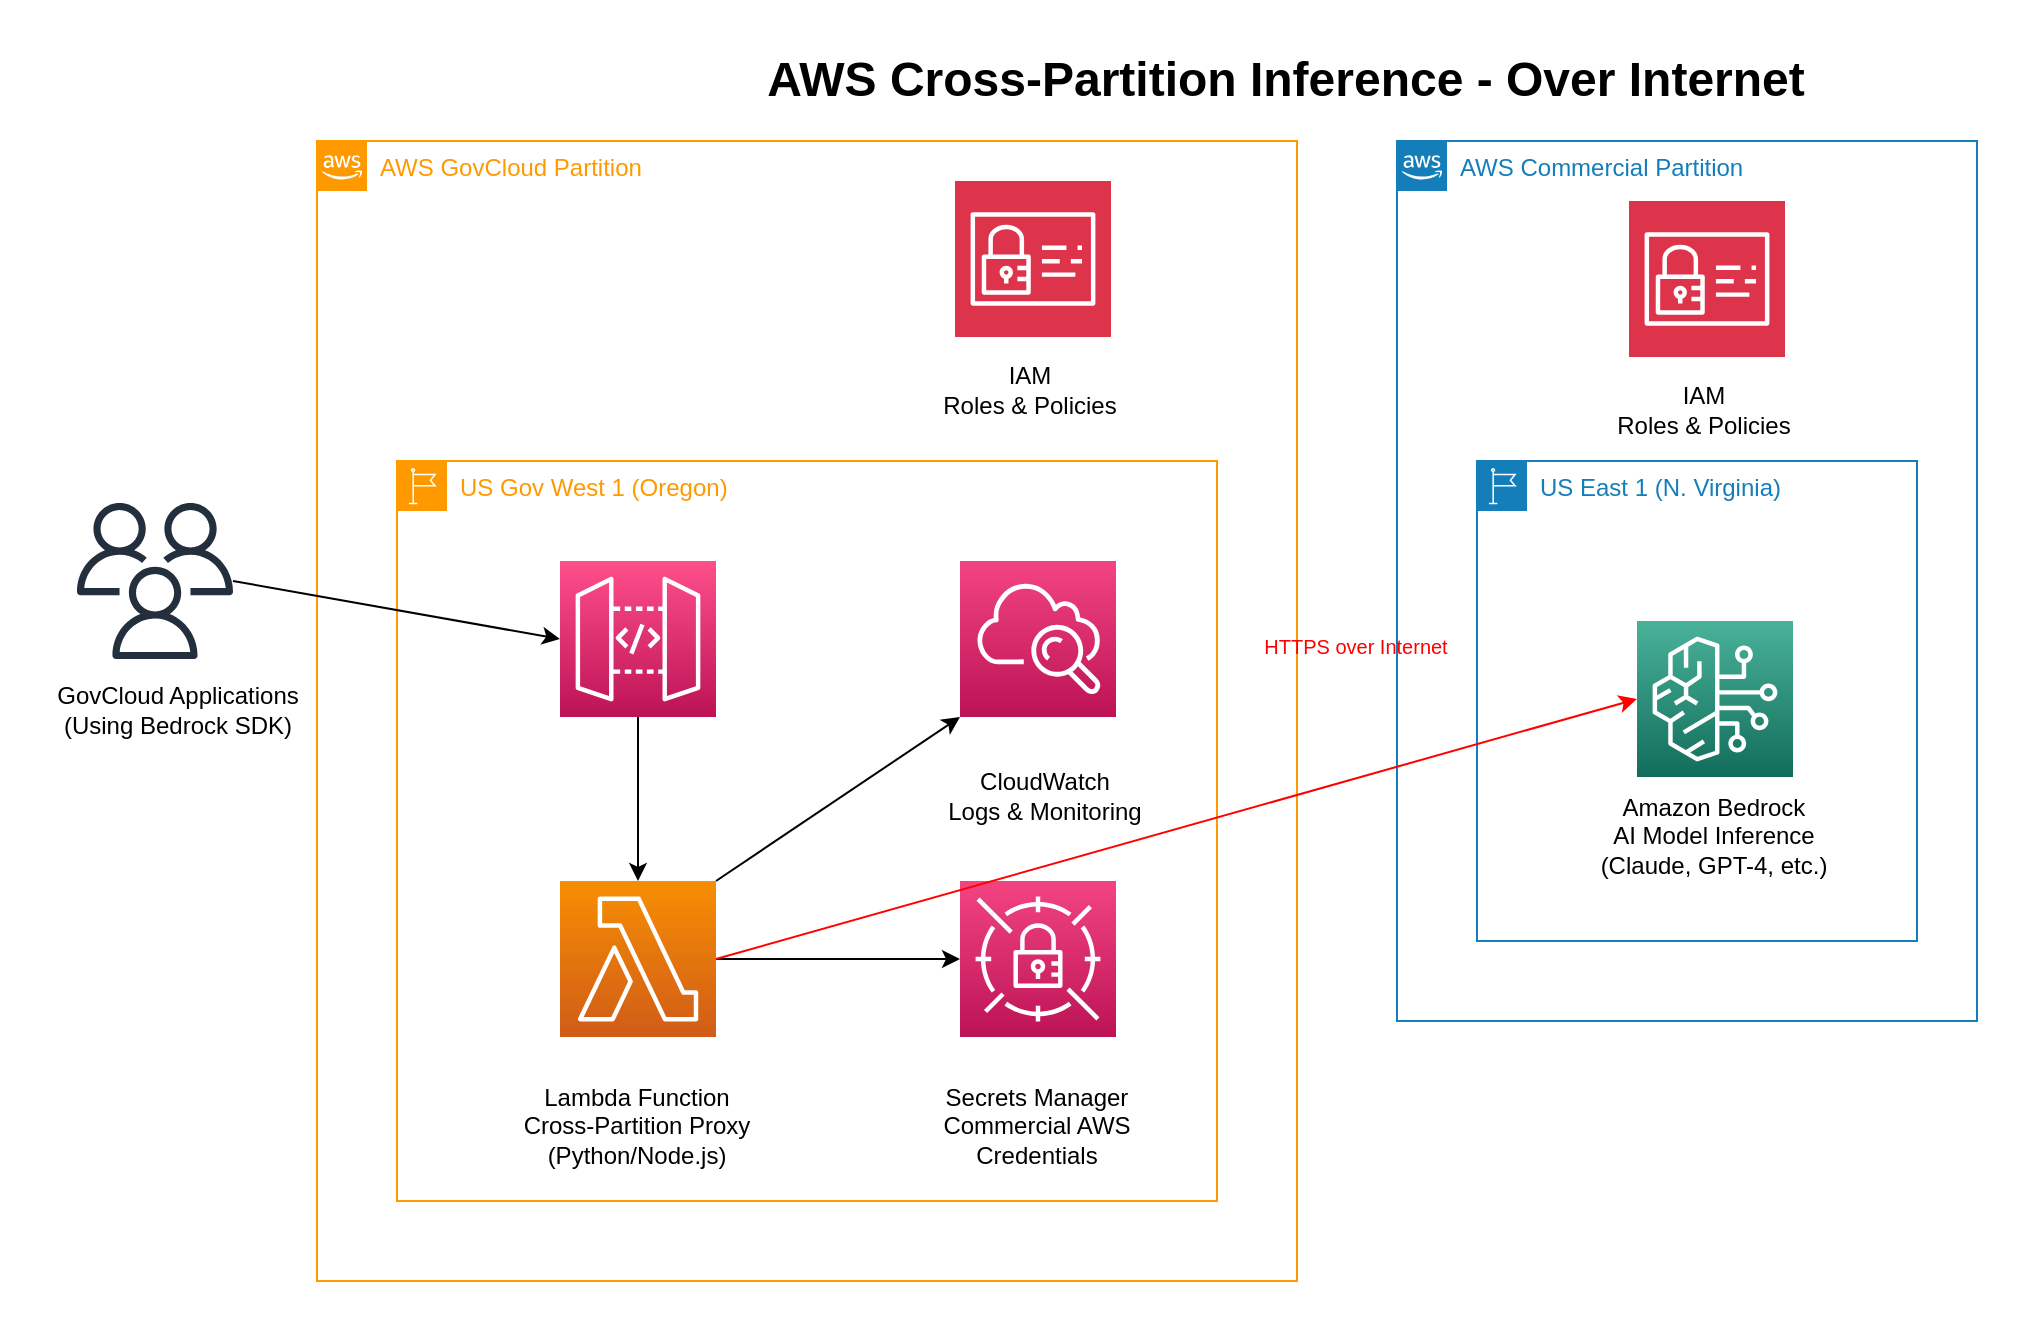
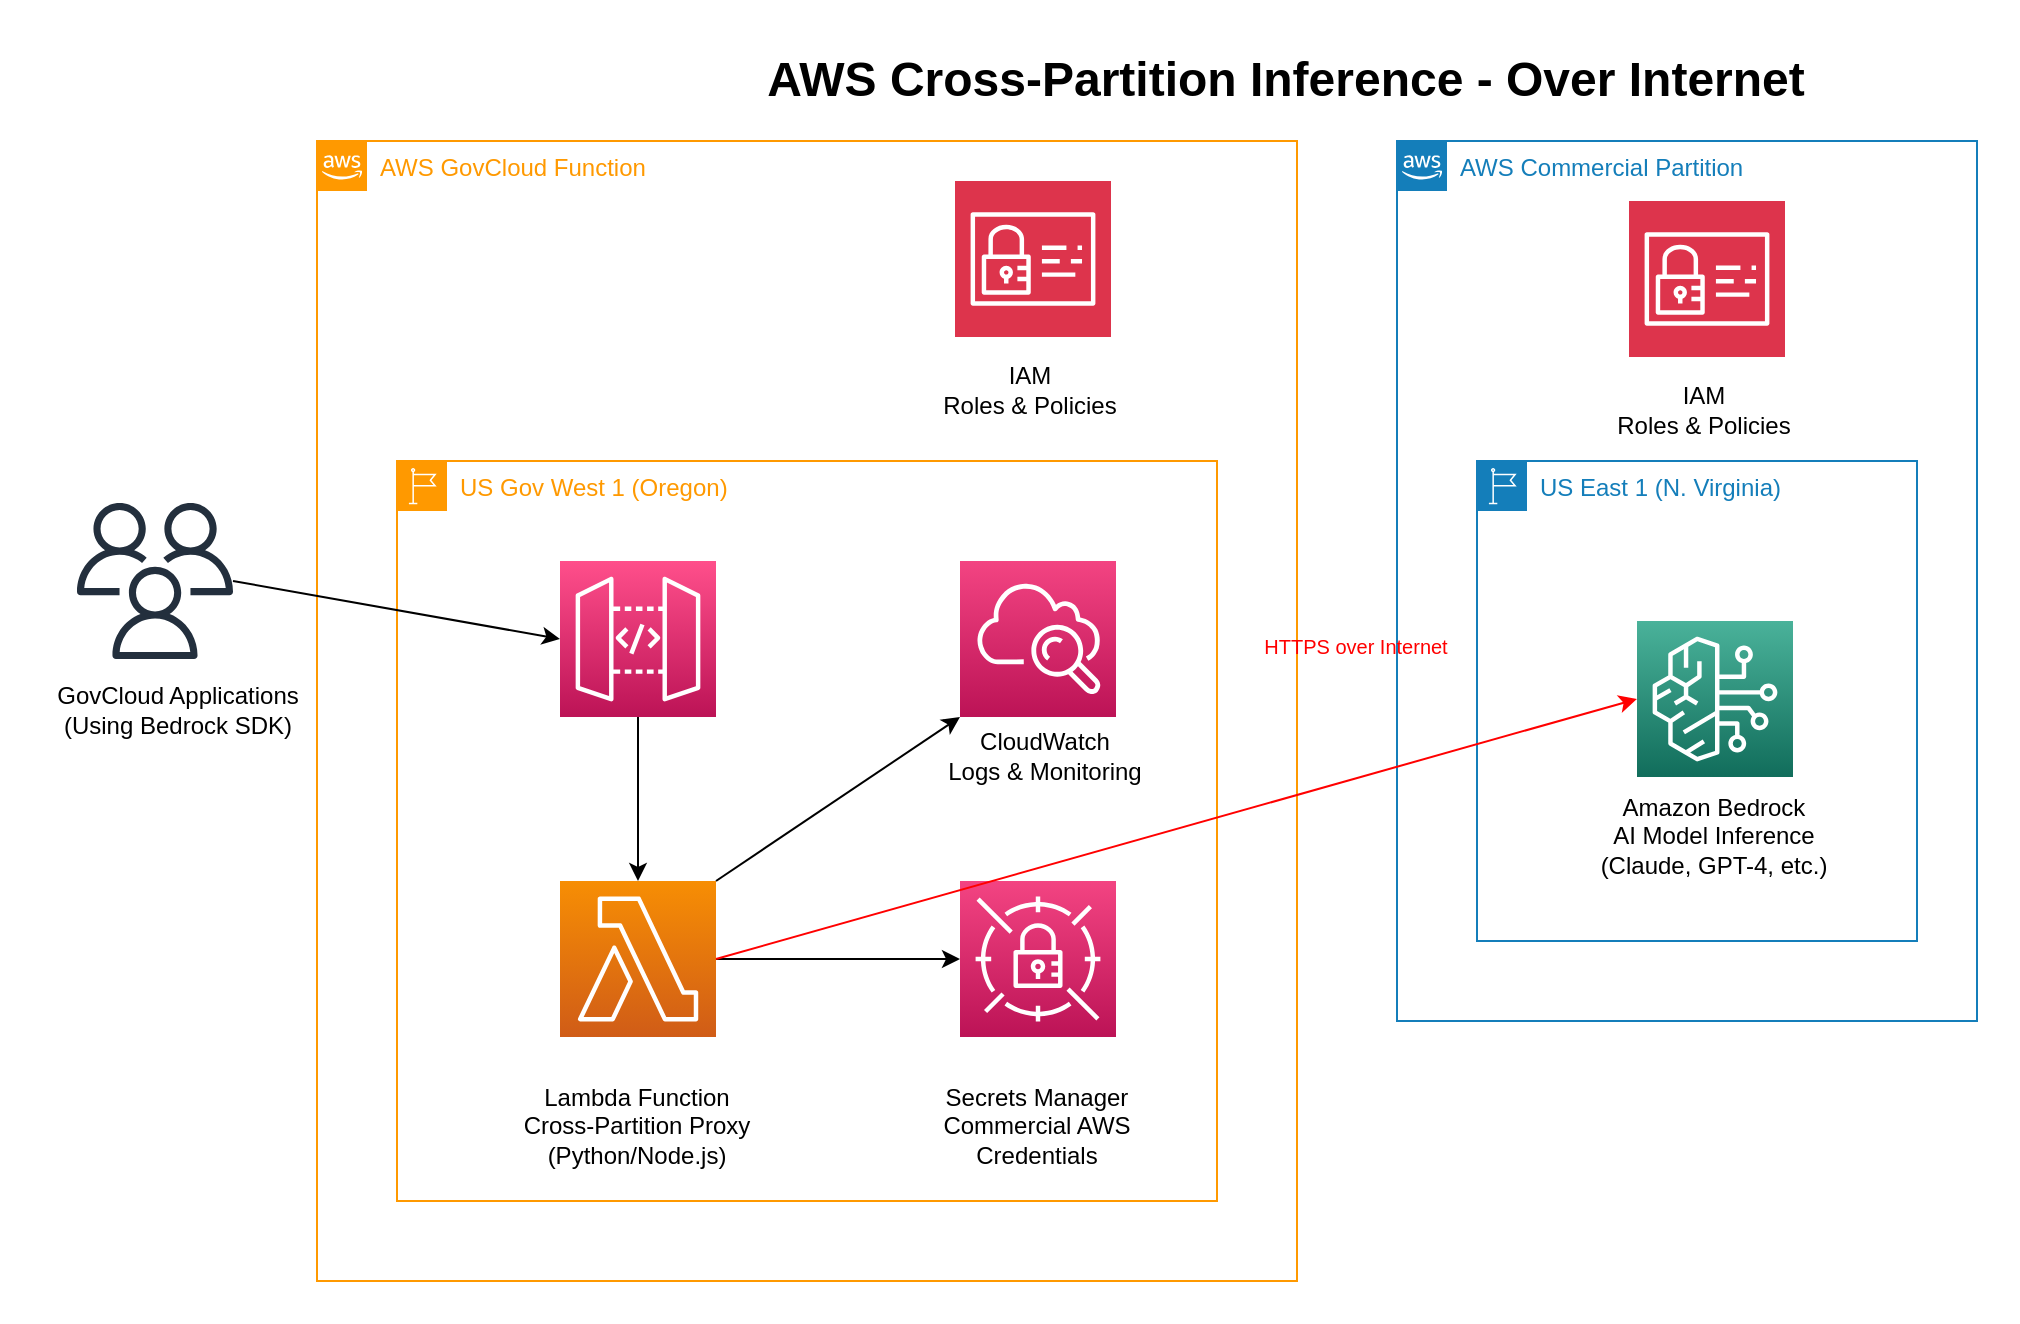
node "AWS GovCloud Partition": label "AWS GovCloud Partition" -> "AWS GovCloud Function"
node "CloudWatch Logs & Monitoring": moved (1045, 797) -> (1045, 757)
